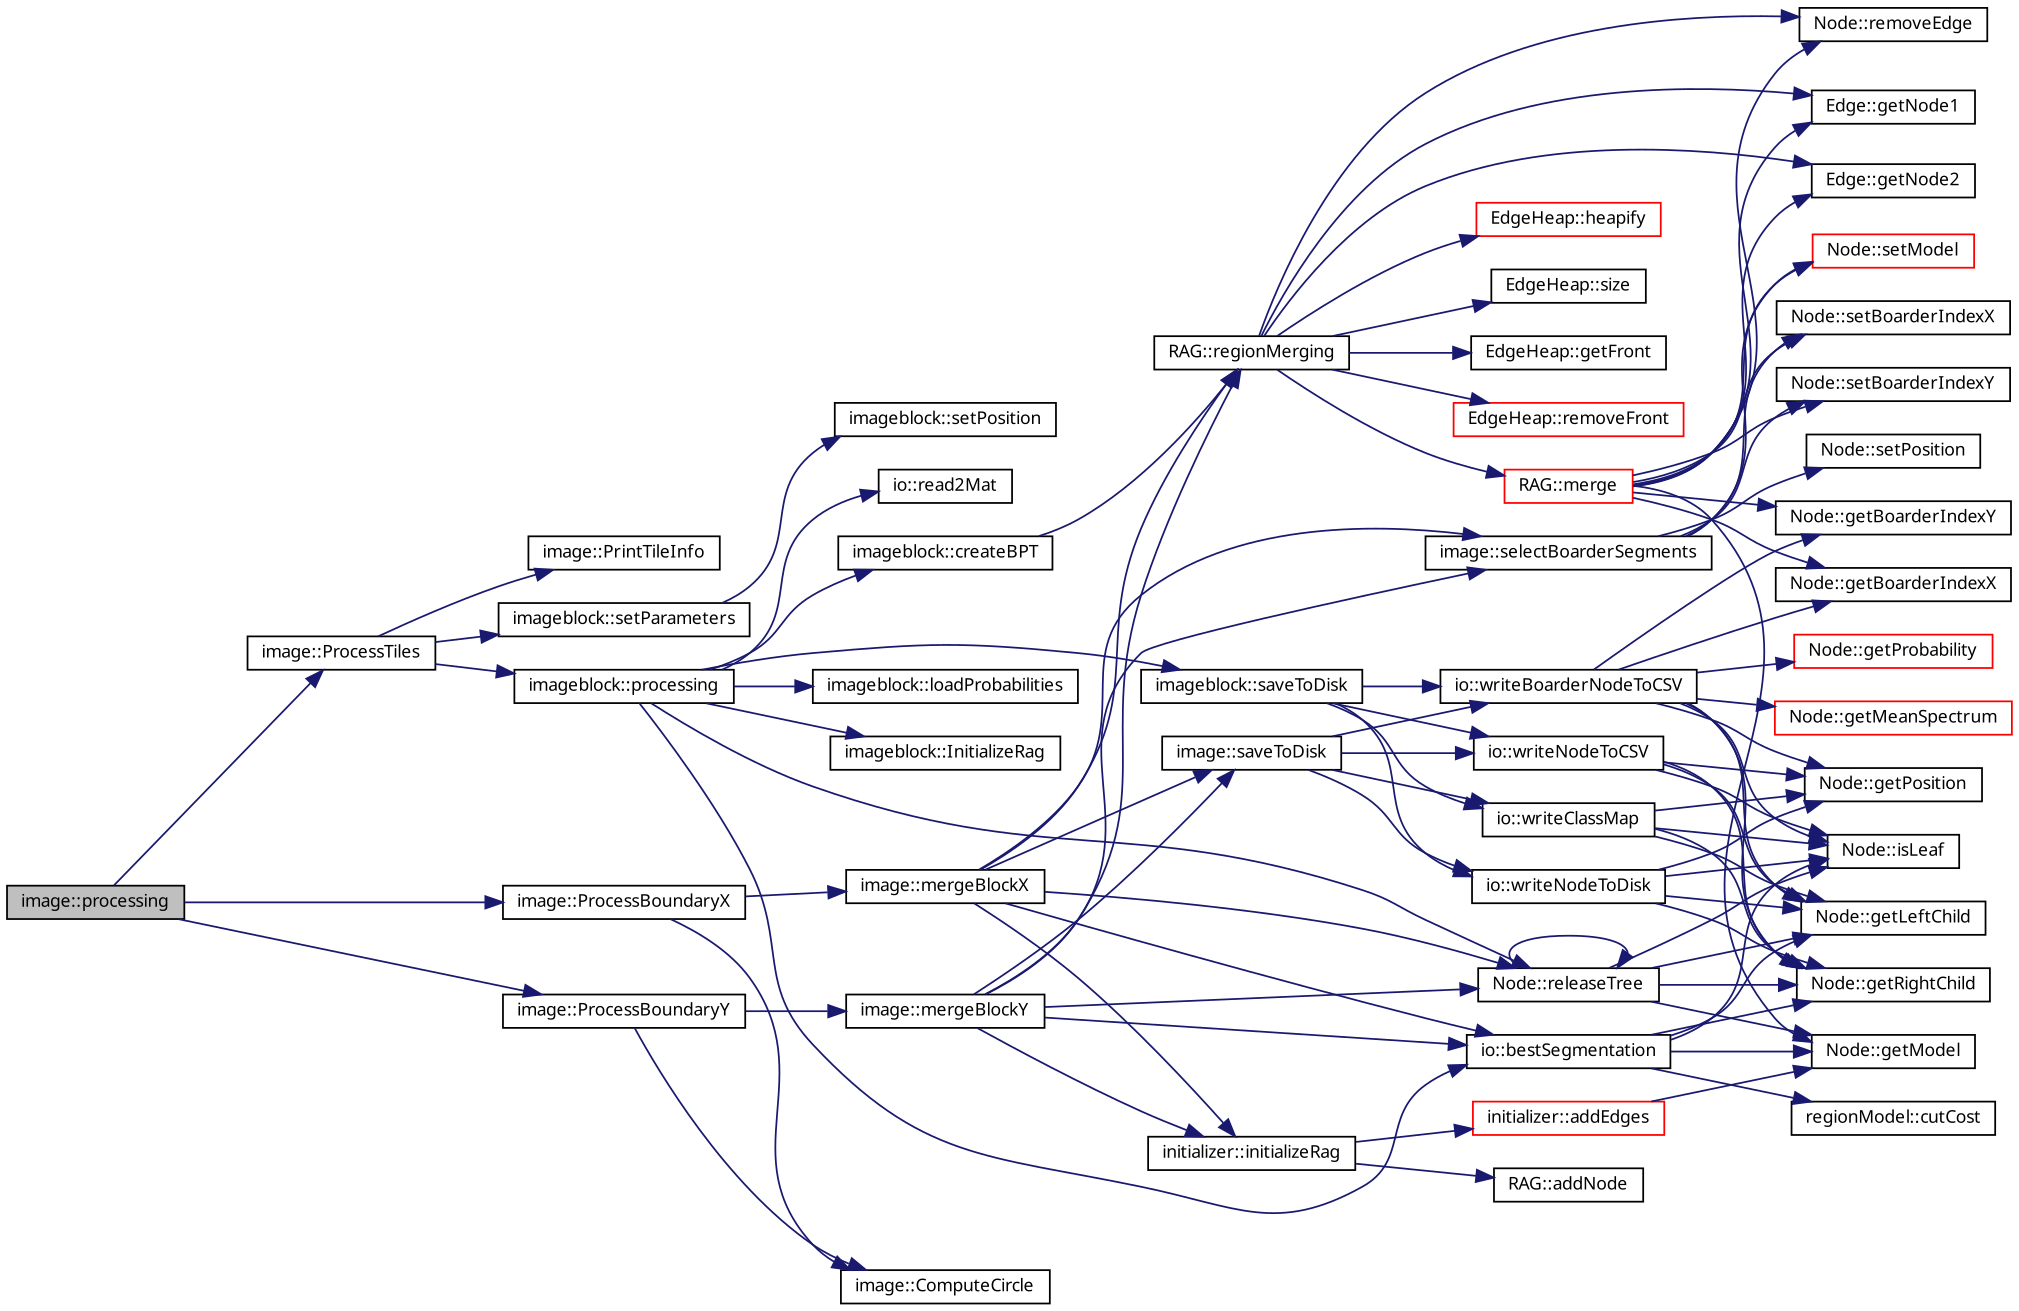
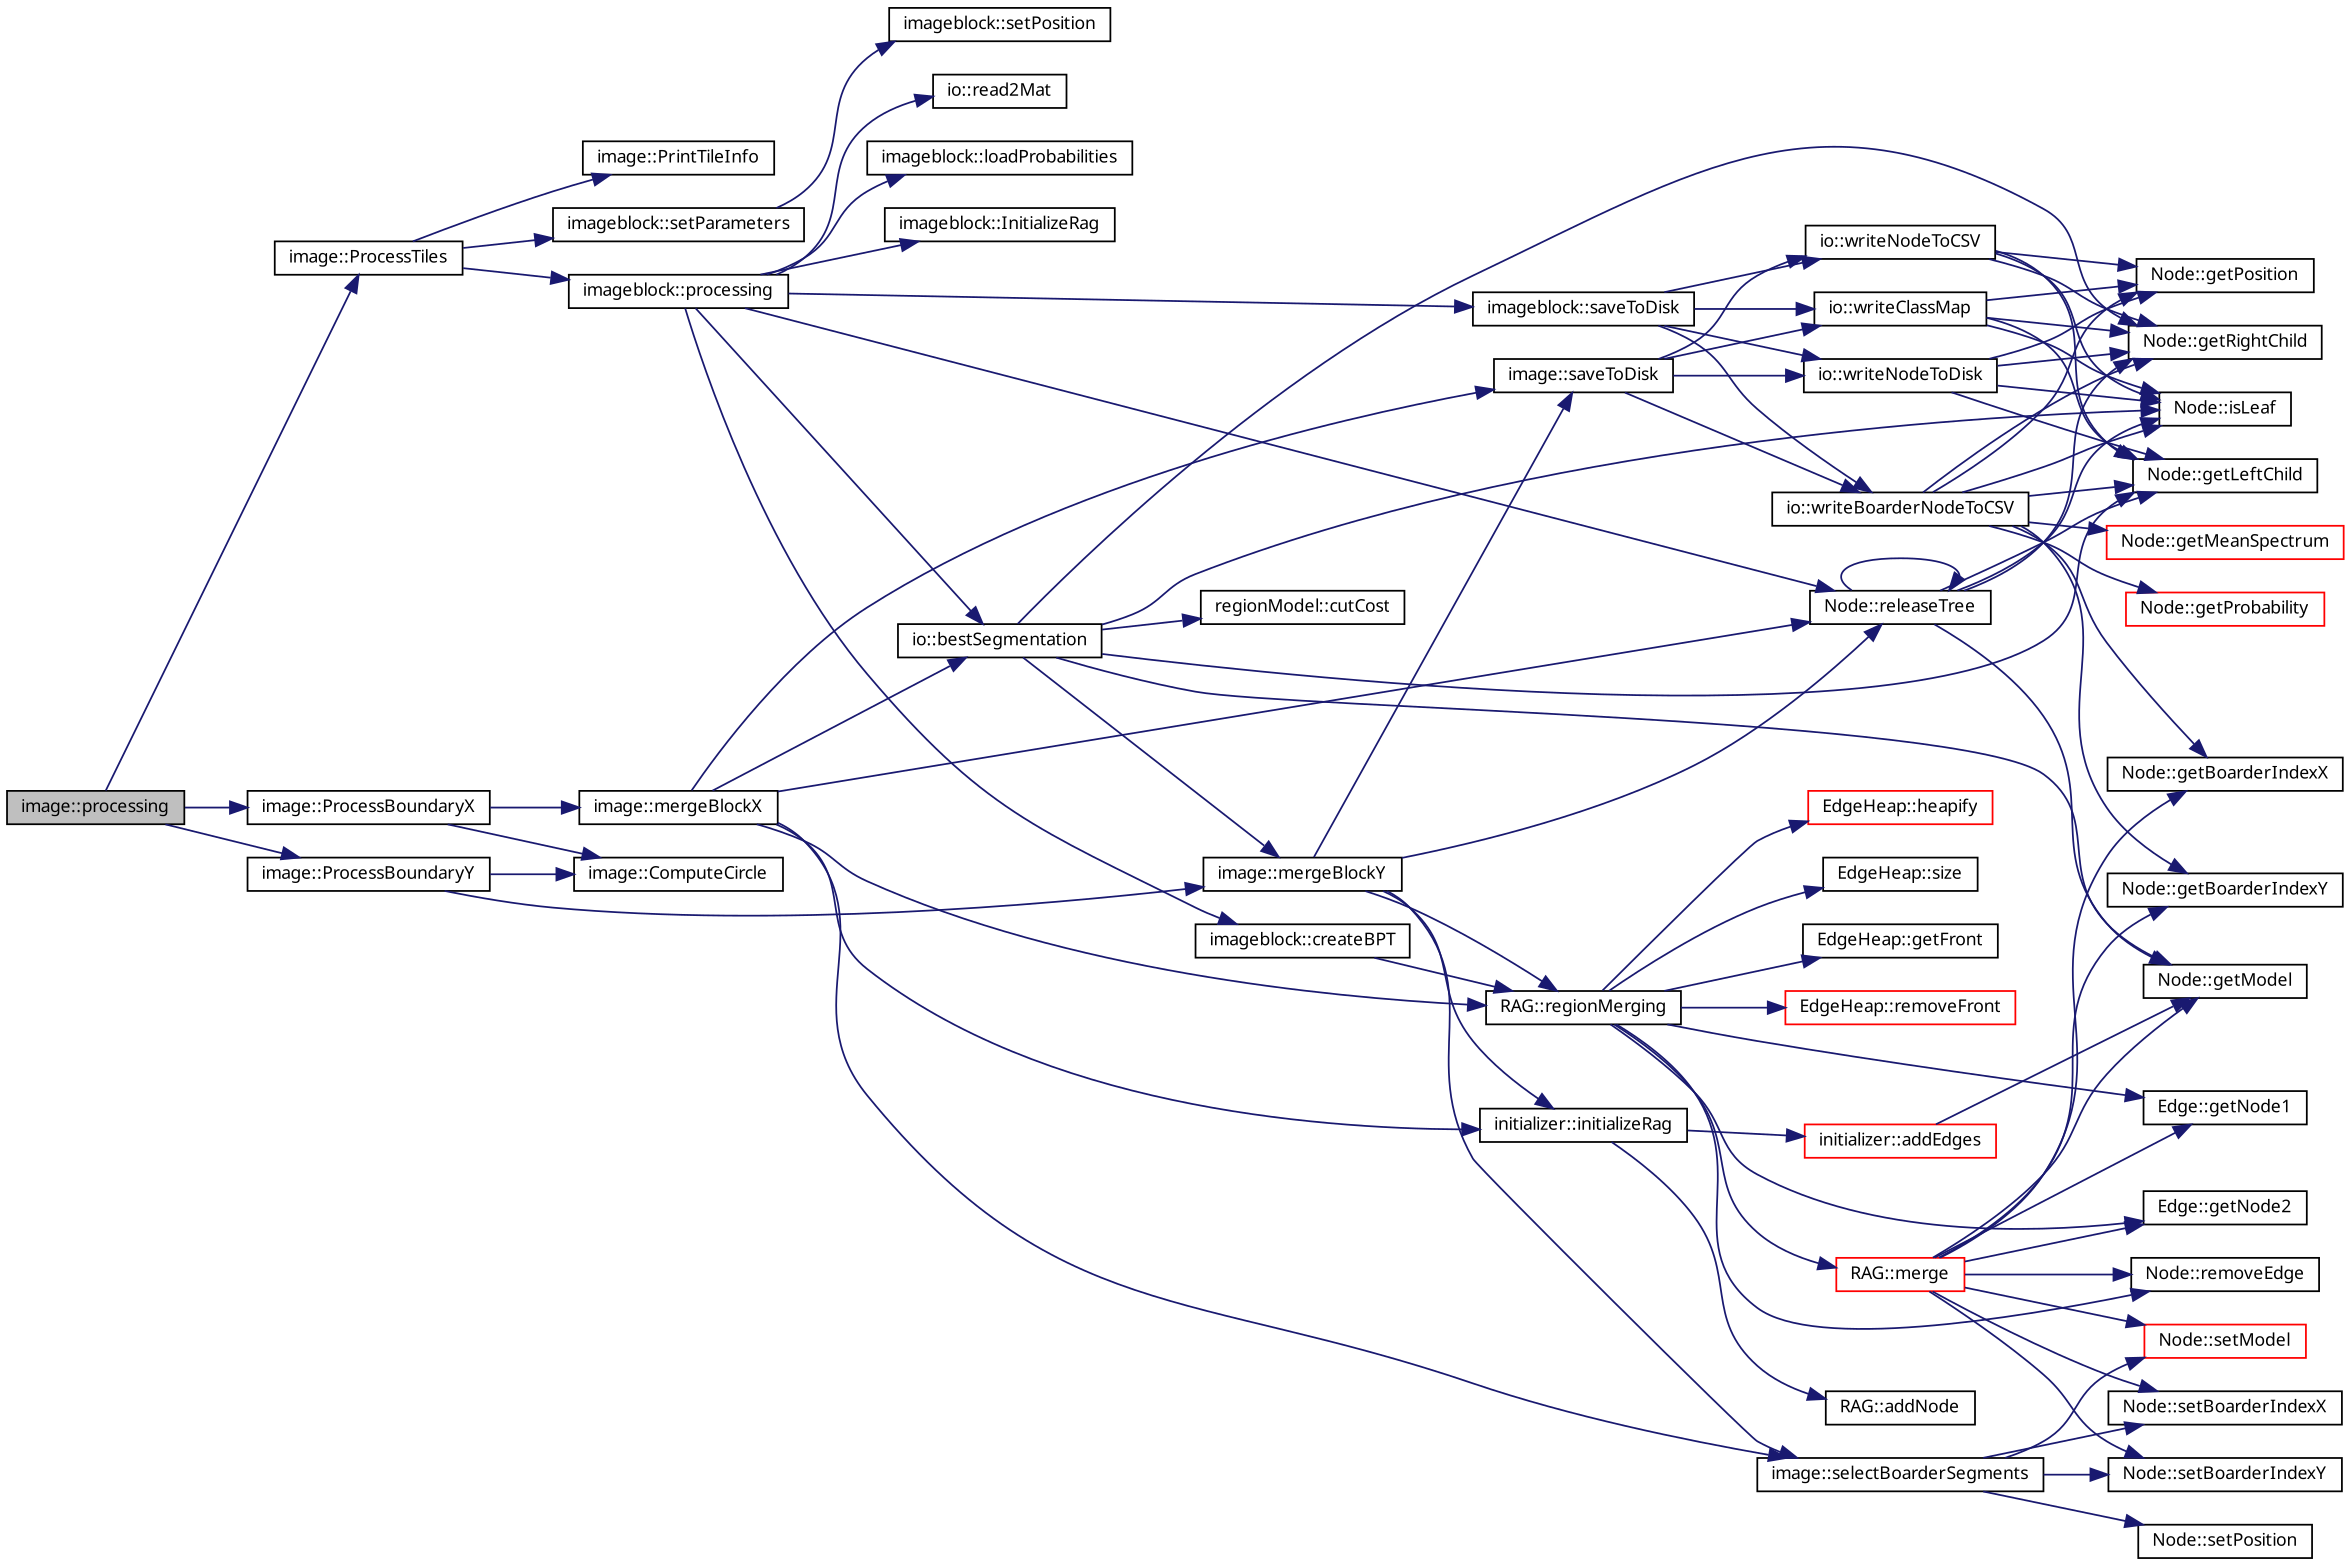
edge "image::mergeBlockY" -> "io::bestSegmentation": reversed
